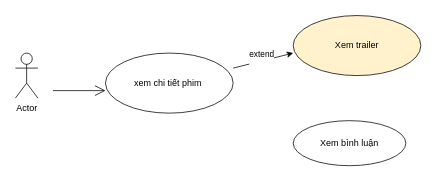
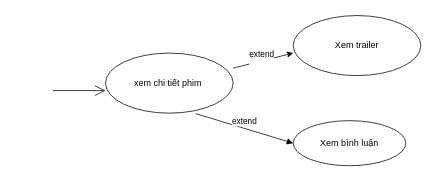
node "Xem trailer": fillcolor #fff2cc -> #ffffff
node "Actor": removed
edge "xem chi tiết phim" -> "Xem bình luận": added, label "extend"
